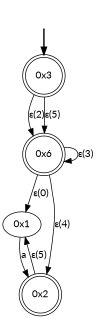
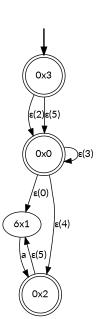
node "0x6": label "0x6" -> "0x0"
node "0x1": label "0x1" -> "6x1"
